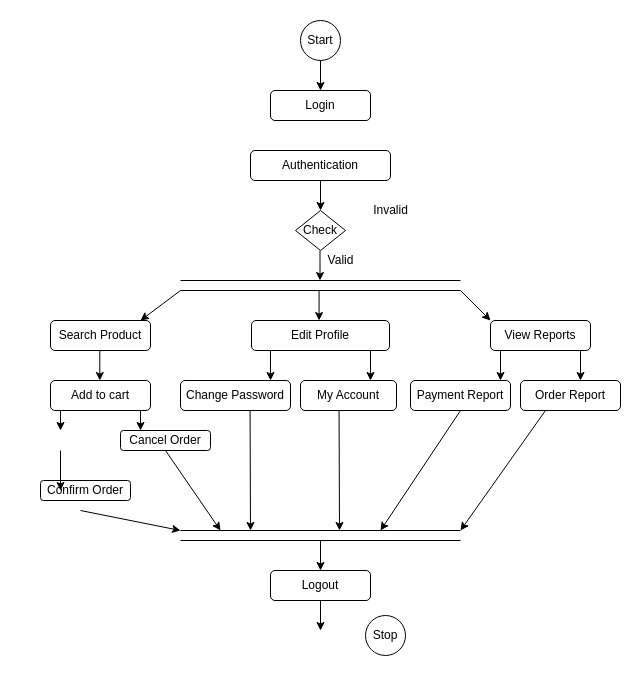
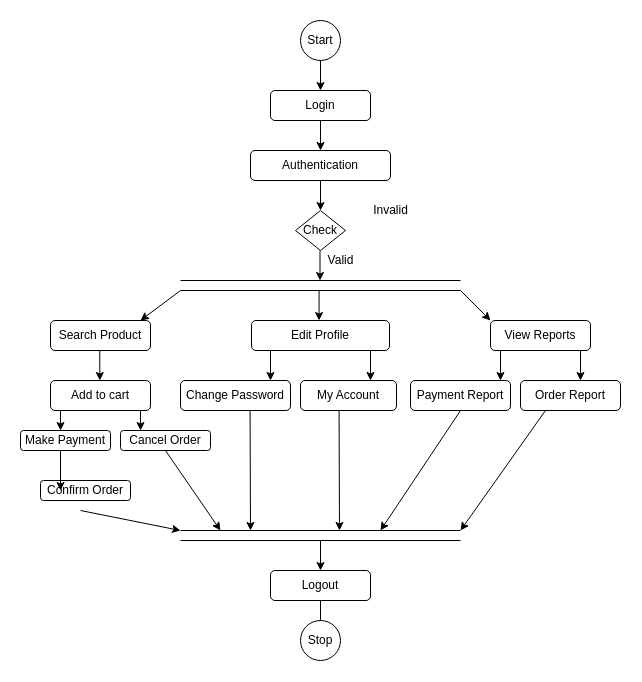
edge "Login" -> "Authentication": added
node "Make Payment": added
node "Stop": moved (386, 636) -> (321, 641)
